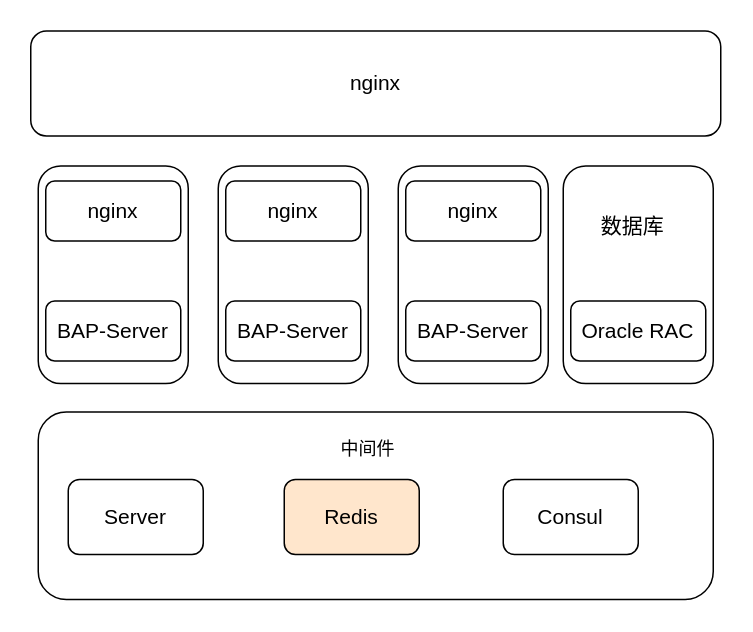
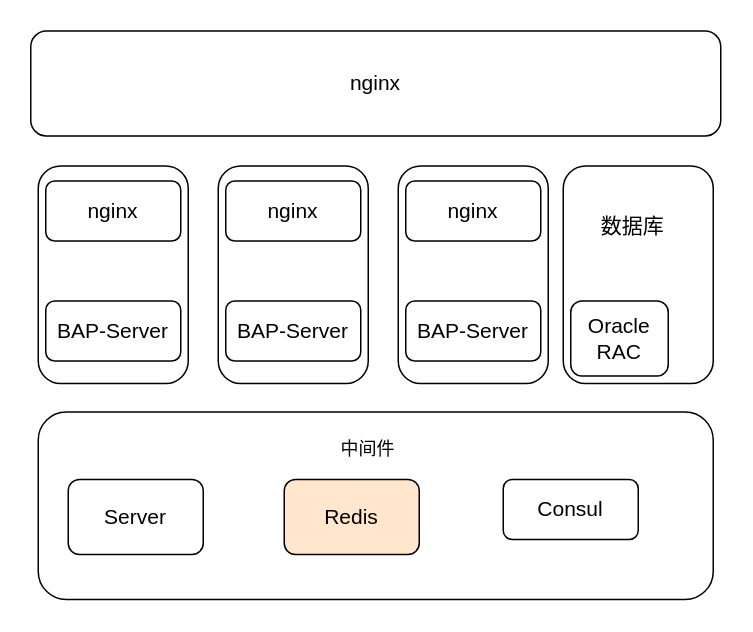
node "Oracle RAC": size 135x60 -> 98x75
node "Consul": size 135x75 -> 135x60
